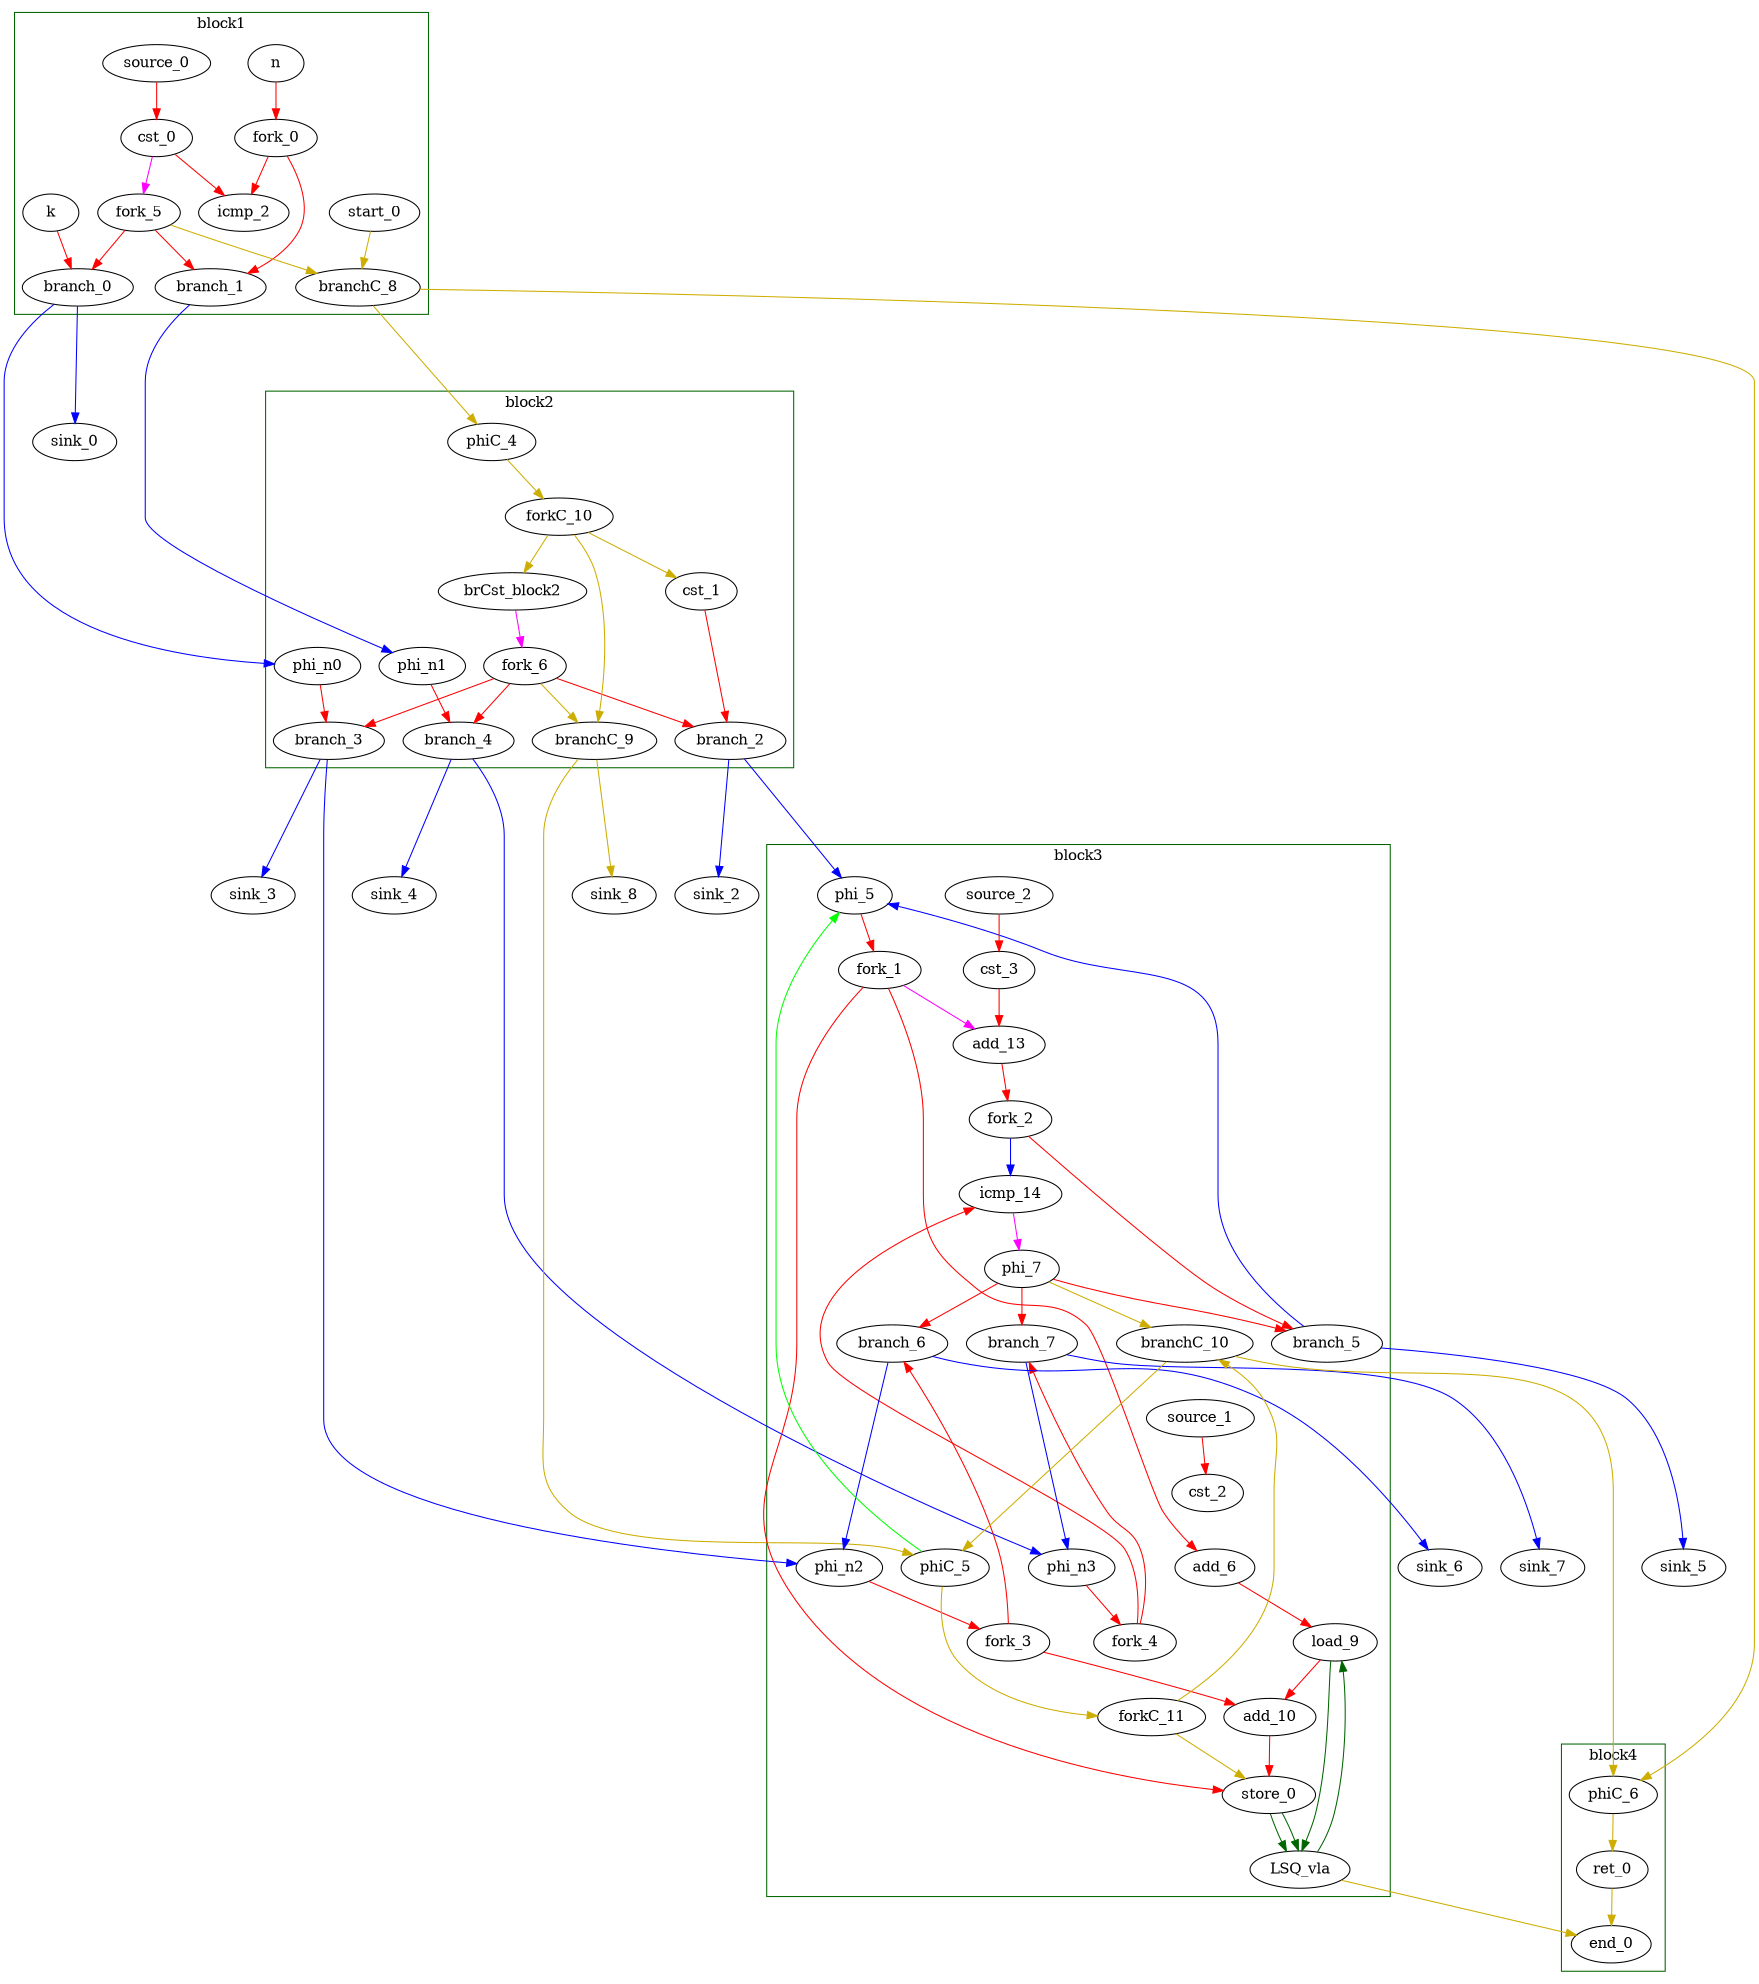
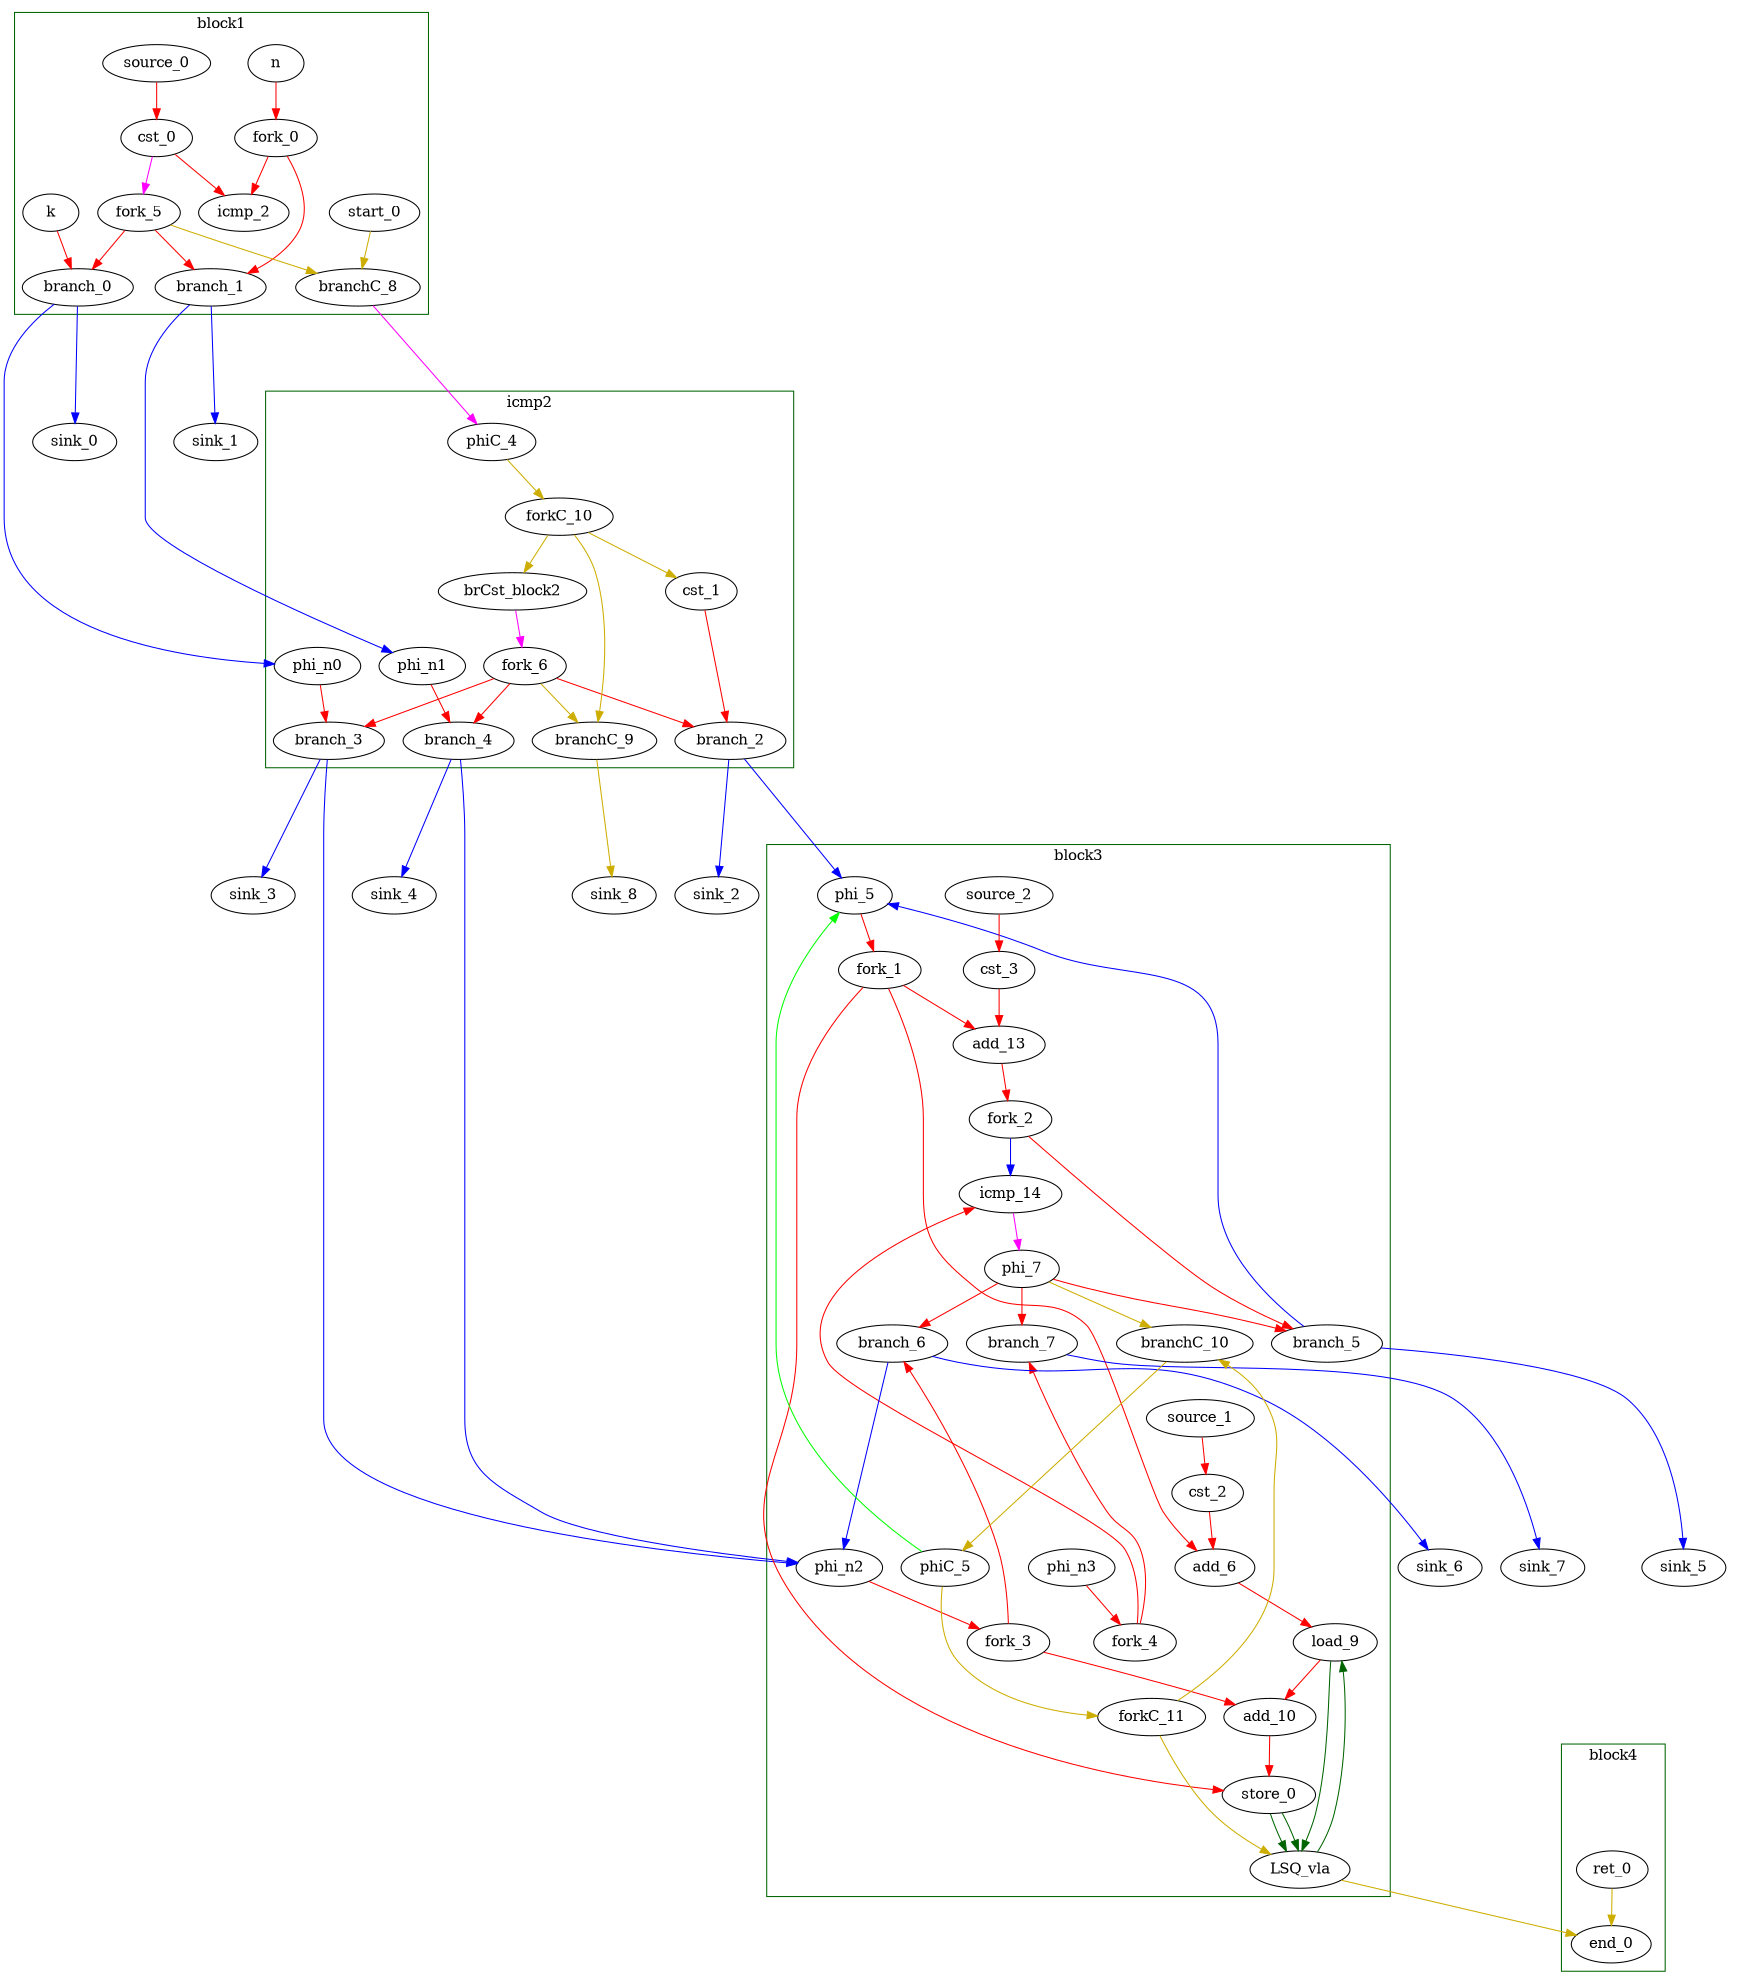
edge "branchC_8" -> "phiC_4": color gold3 -> magenta
cluster "block2": label "block2" -> "icmp2"
node "sink_1": added
edge "fork_1" -> "add_13": color magenta -> red
edge "branch_4" -> "phi_n3": now "branch_4" -> "phi_n2"
edge "branchC_9" -> "phiC_5": removed
edge "branch_7" -> "phi_n3": removed
edge "cst_2" -> "add_6": added
edge "forkC_11" -> "store_0": now "forkC_11" -> "LSQ_vla"
node "phiC_6": removed
